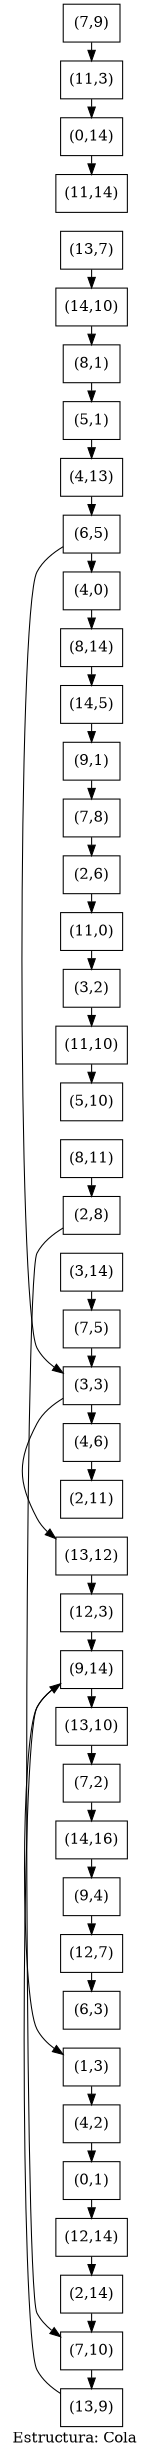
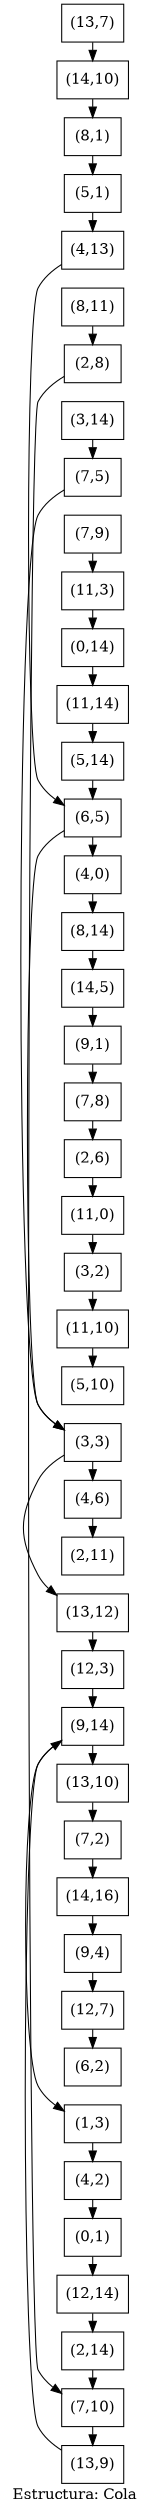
node "(5,14)": added
node "(6,3)": label "(6,3)" -> "(6,2)"
